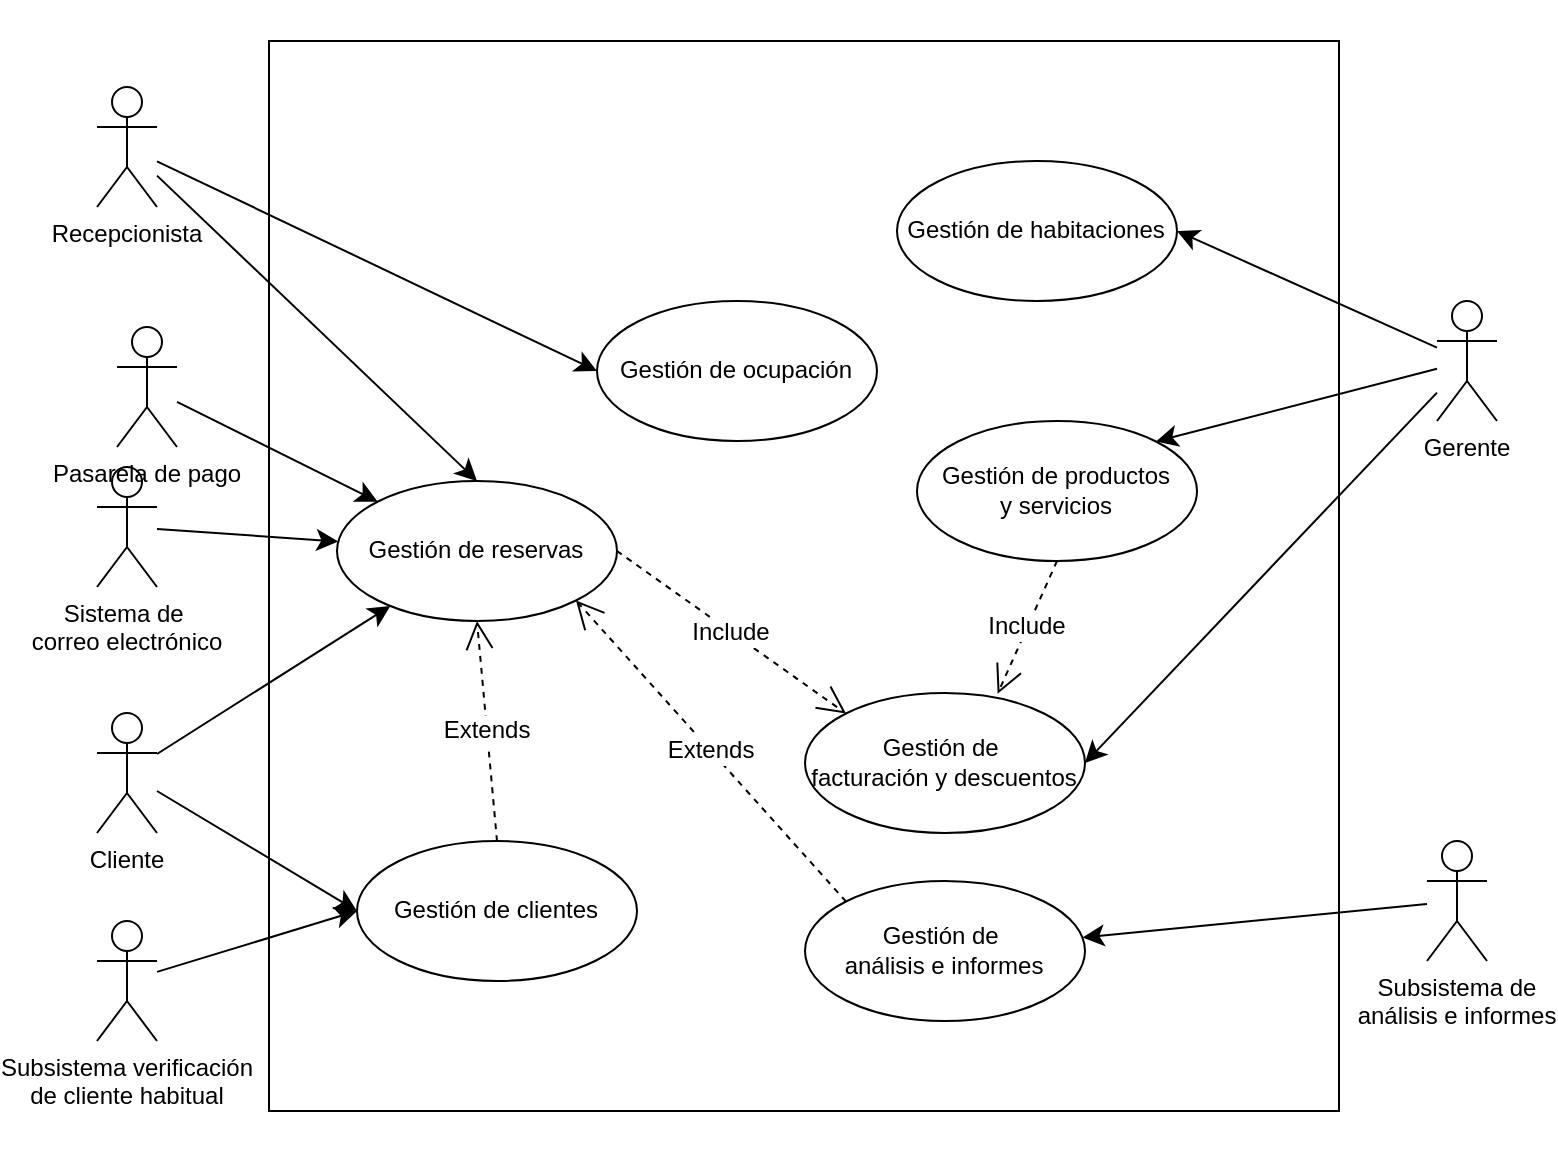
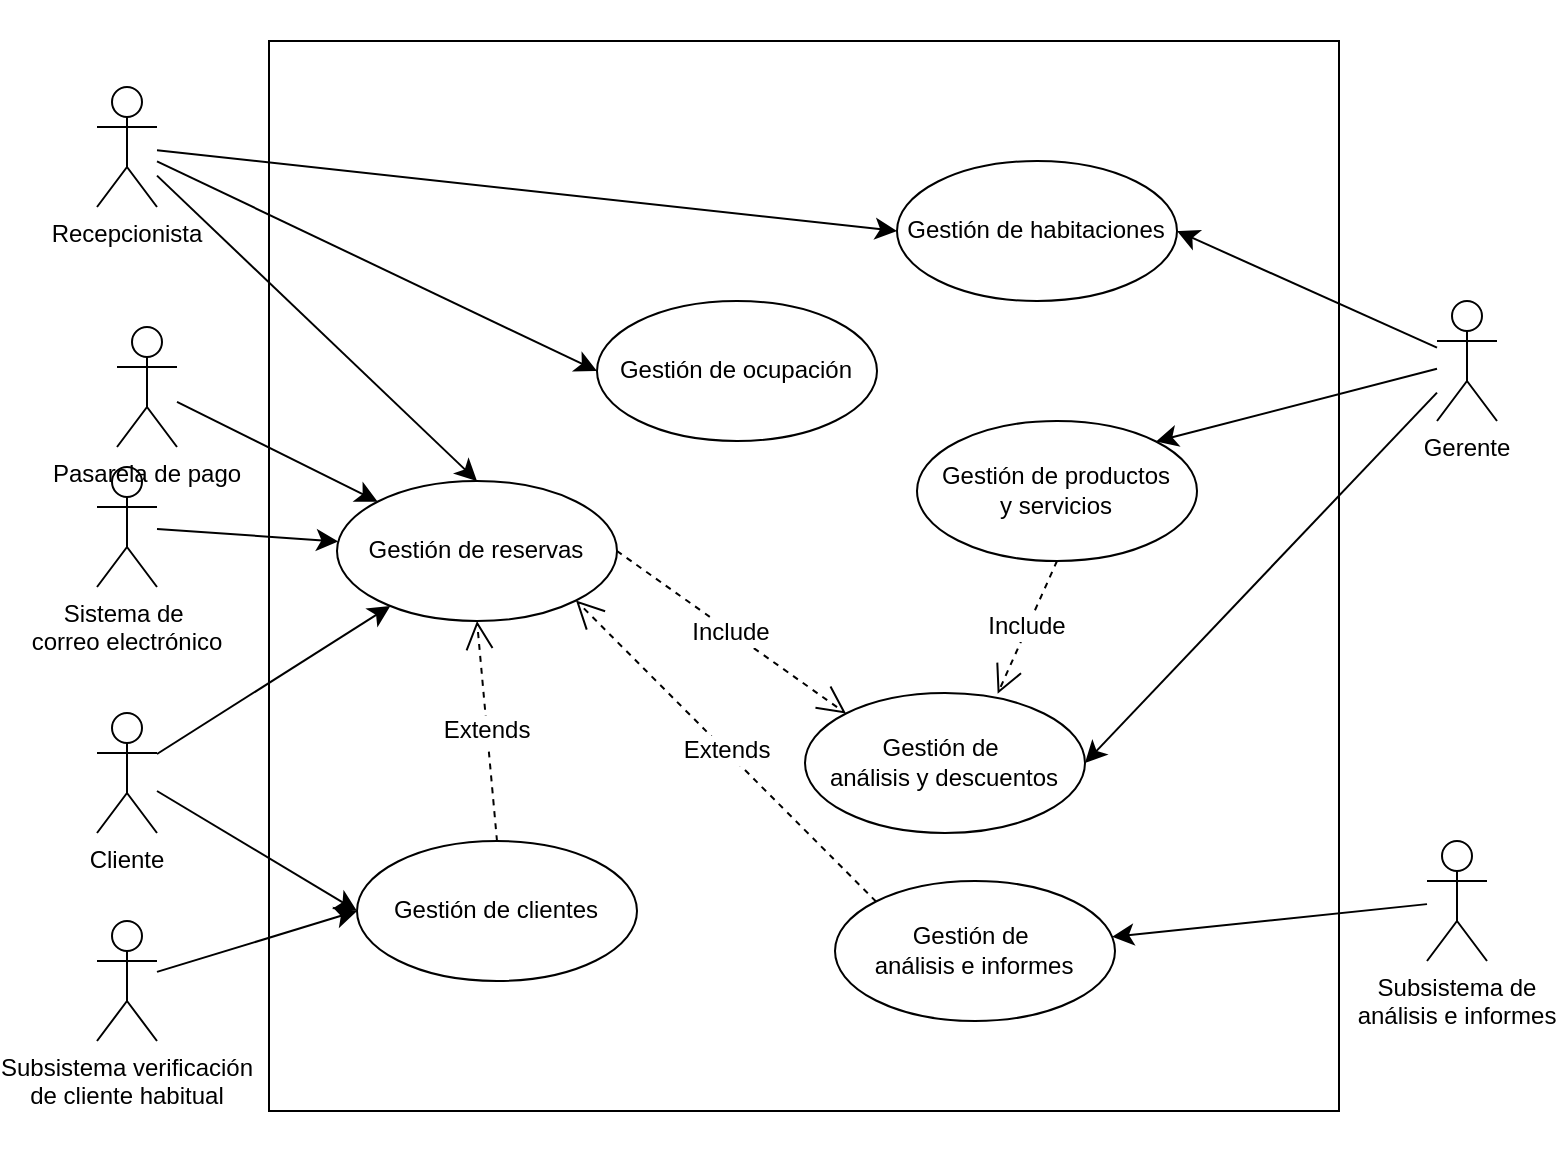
edge "Recepcionista" -> "Gestión de habitaciones": added
node "Gestión de facturación y descuentos": label "Gestión de facturación y descuentos" -> "Gestión de análisis y descuentos"
node "Gestión de análisis e informes": moved (945, 951) -> (975, 951)
